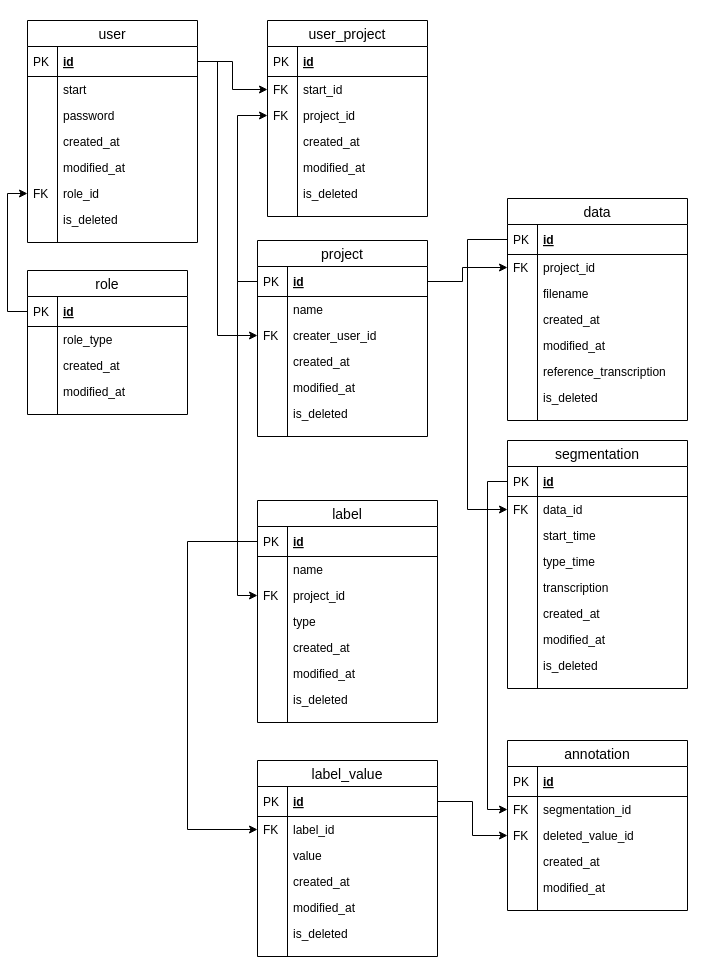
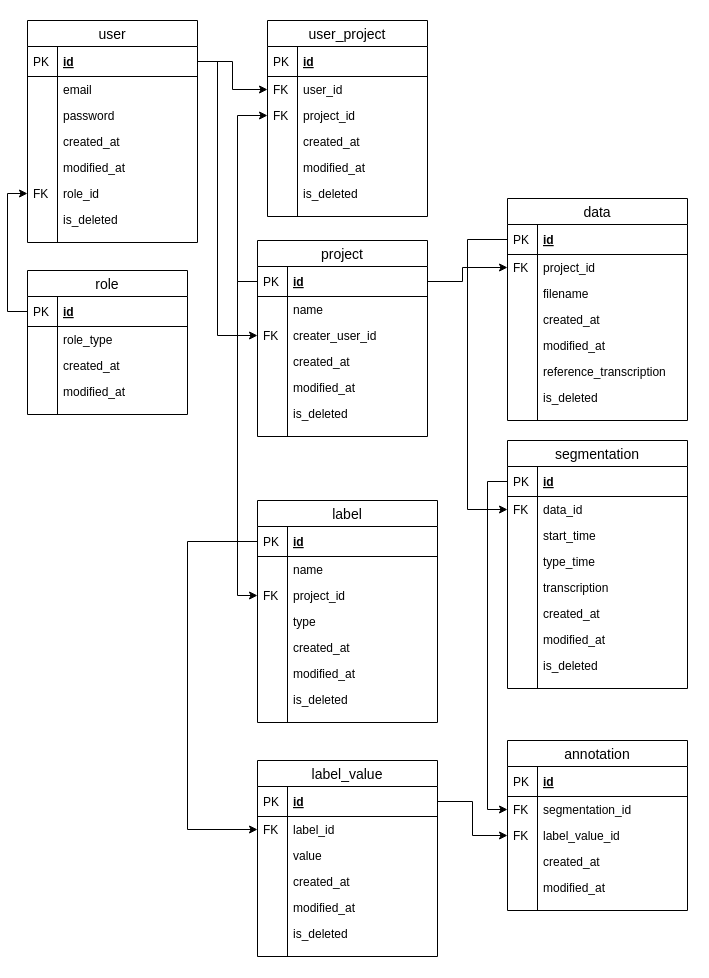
node "start": label "start" -> "email"
node "start_id": label "start_id" -> "user_id"
node "deleted_value_id": label "deleted_value_id" -> "label_value_id"
